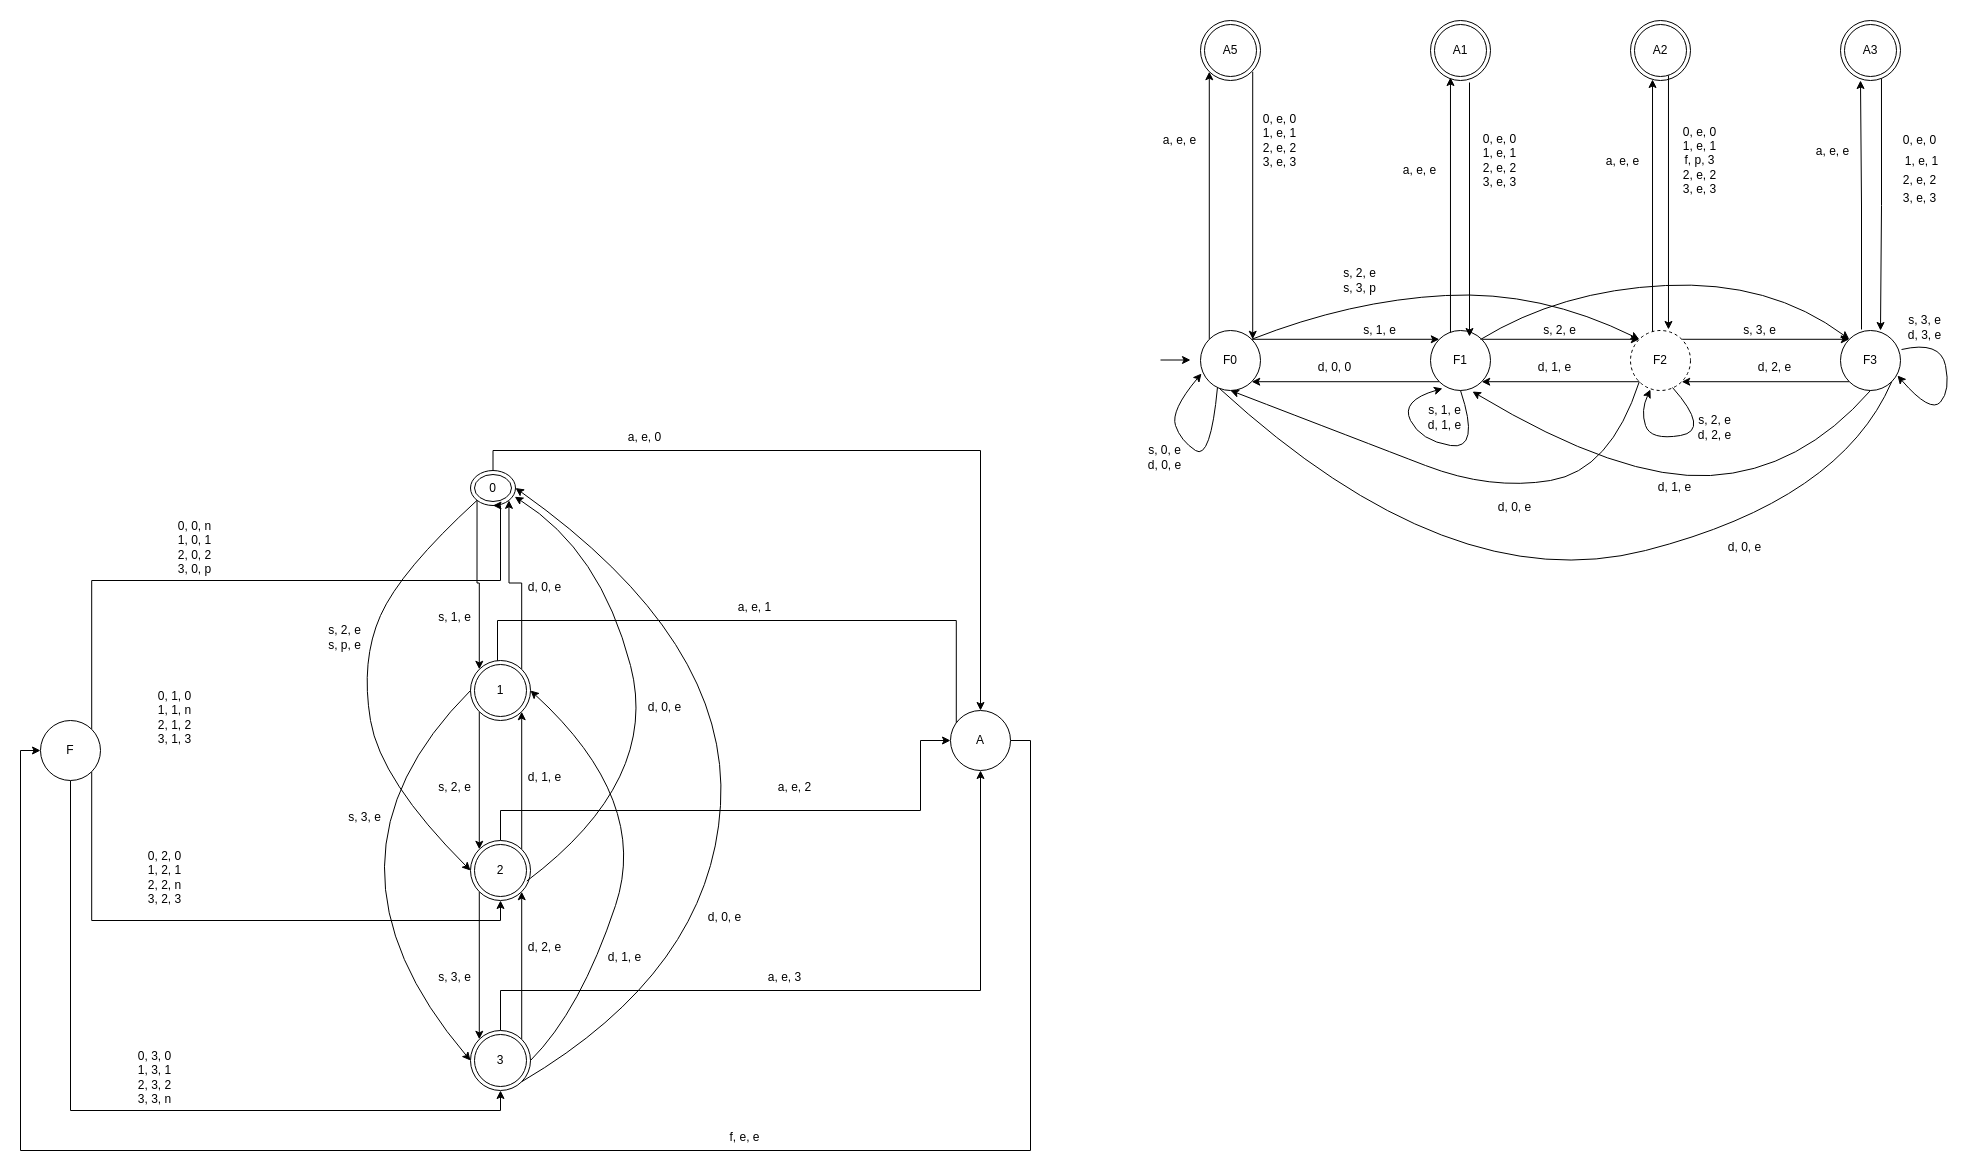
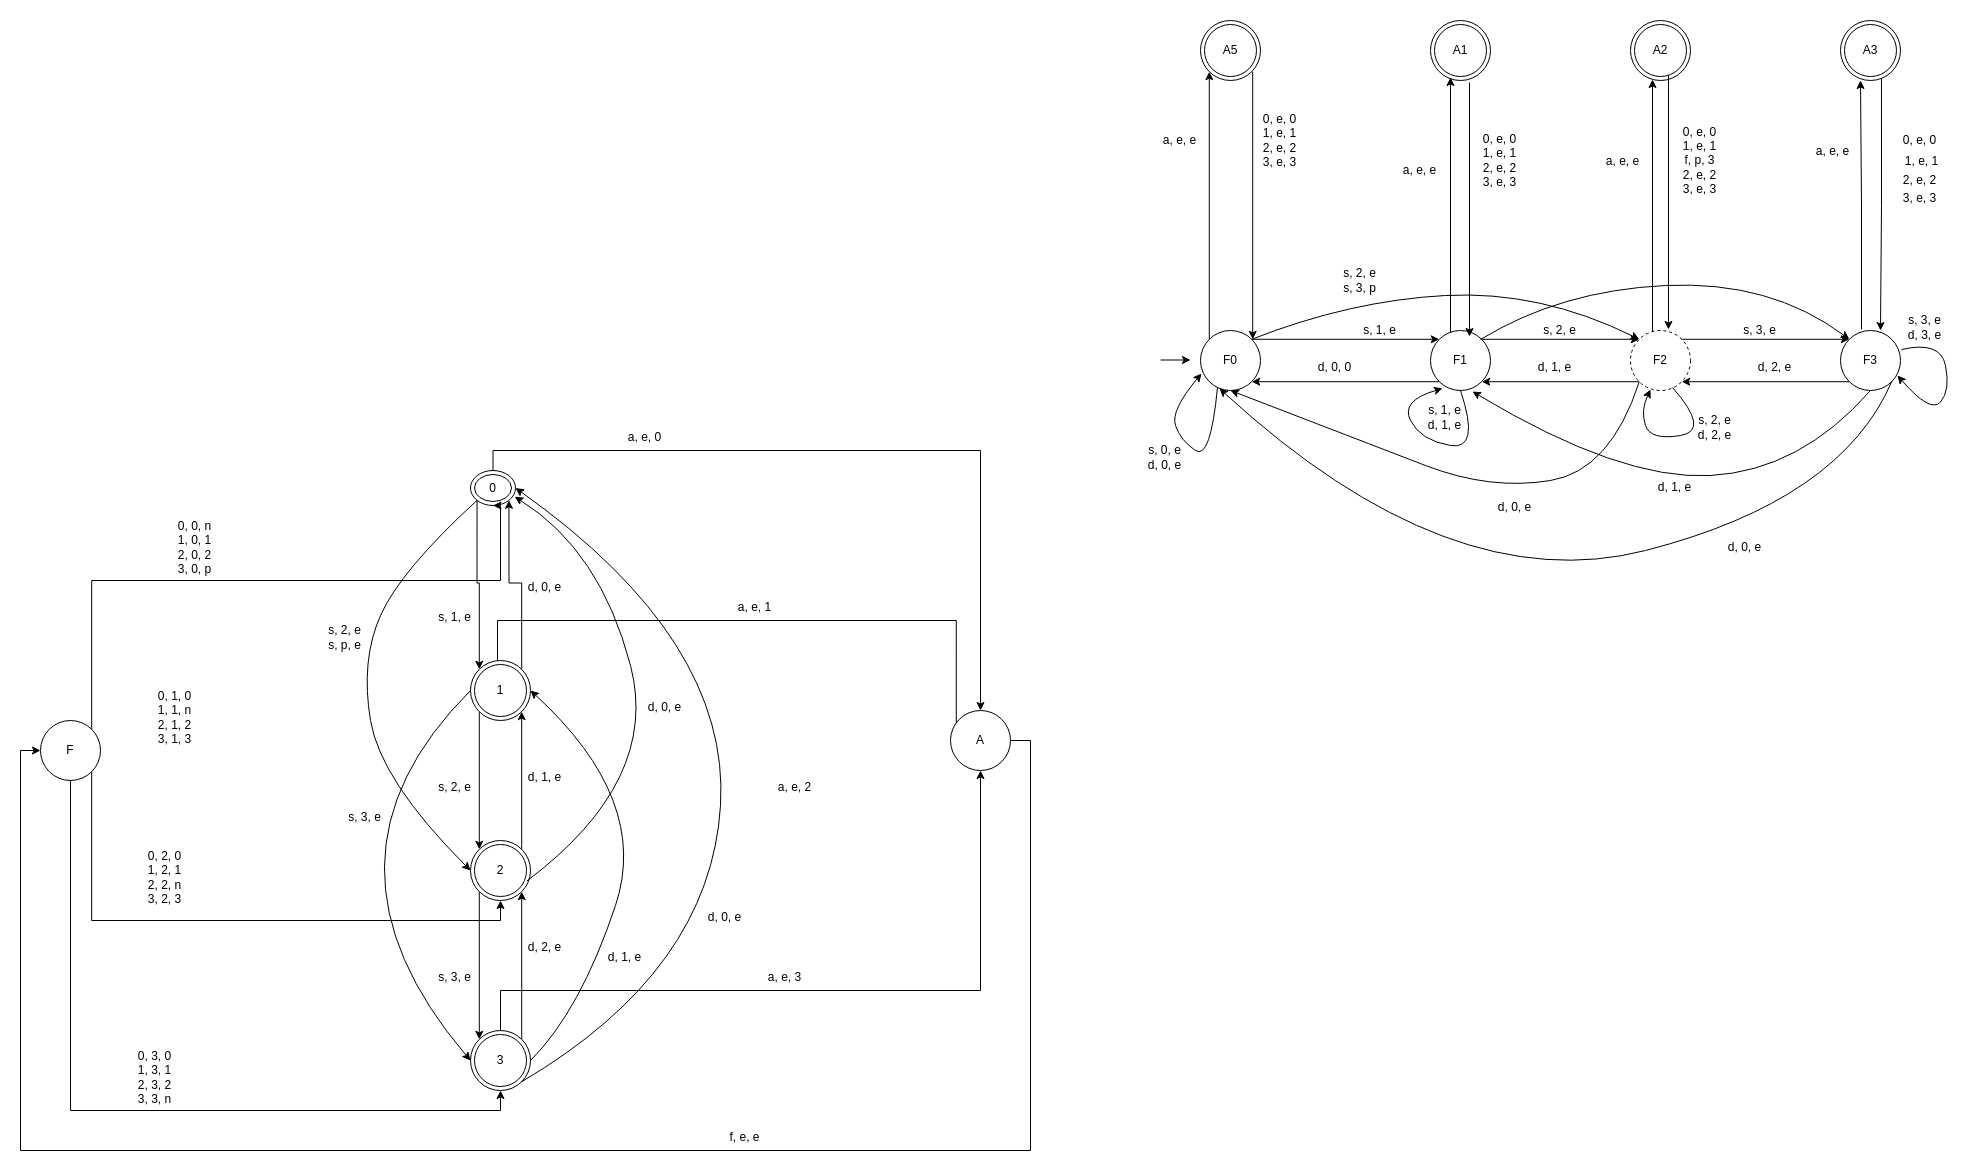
edge "F0" -- "F3": arrowhead none -> classic
edge "2" -> "A": removed
